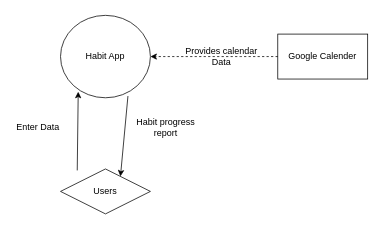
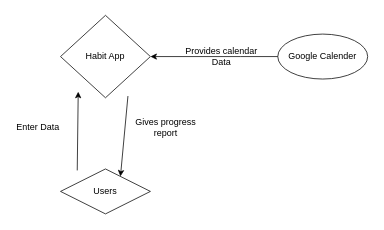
node "Habit App": shape ellipse -> diamond
edge "Google Calender" -> "Habit App": style dashed -> solid
node "Google Calender": shape rectangle -> ellipse
node "Habit progress report": label "Habit progress report" -> "Gives progress report"
